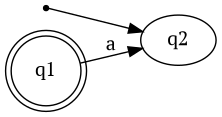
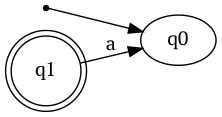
node "q2": label "q2" -> "q0"
